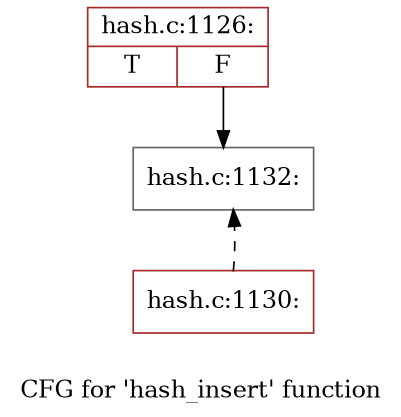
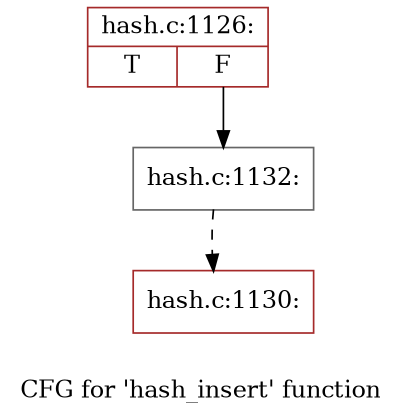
edge "hash.c:1130:" -> "hash.c:1132:": reversed
